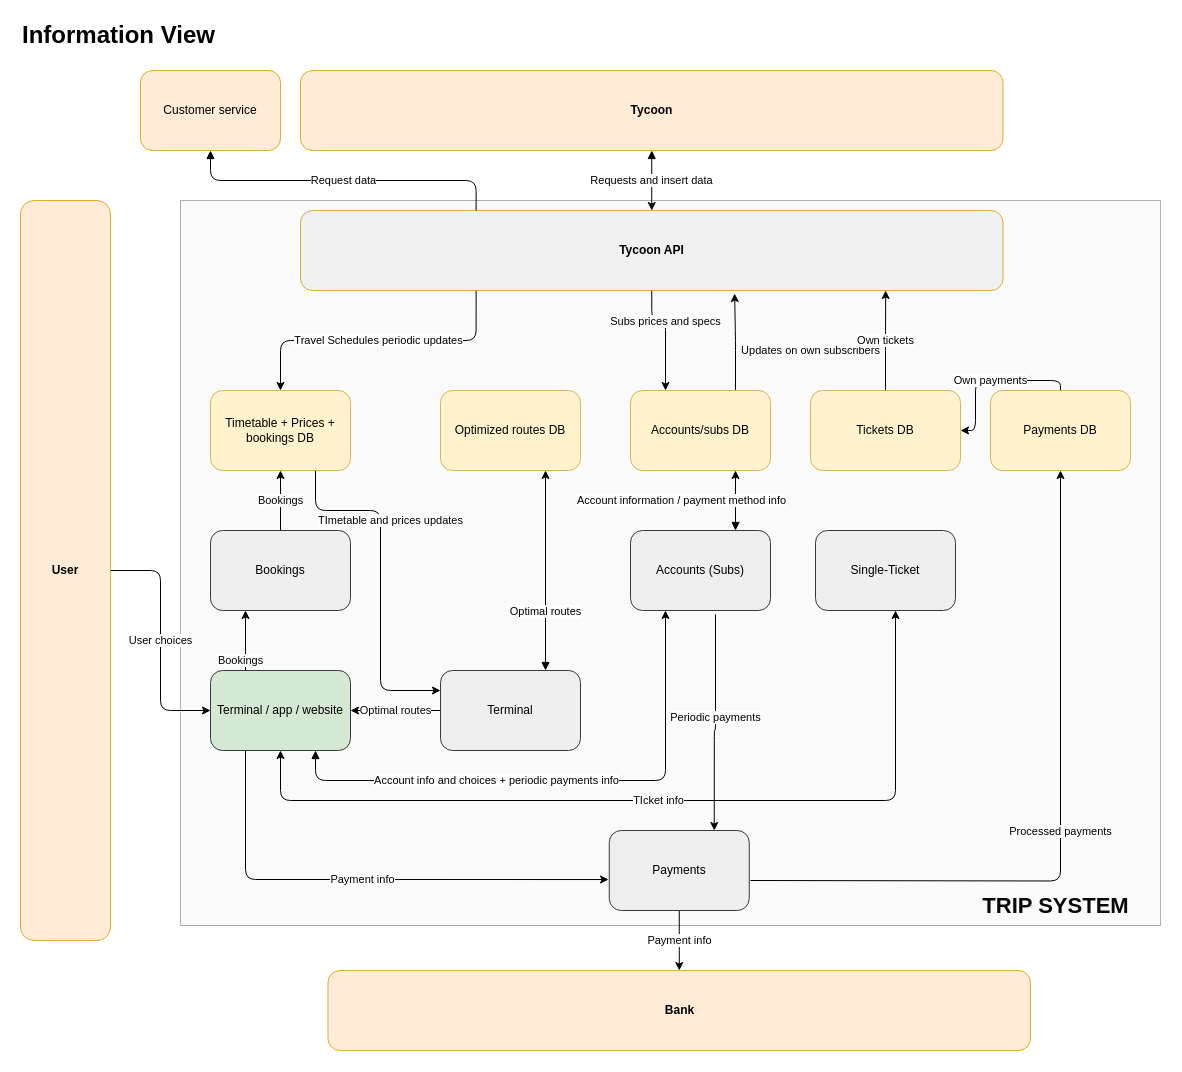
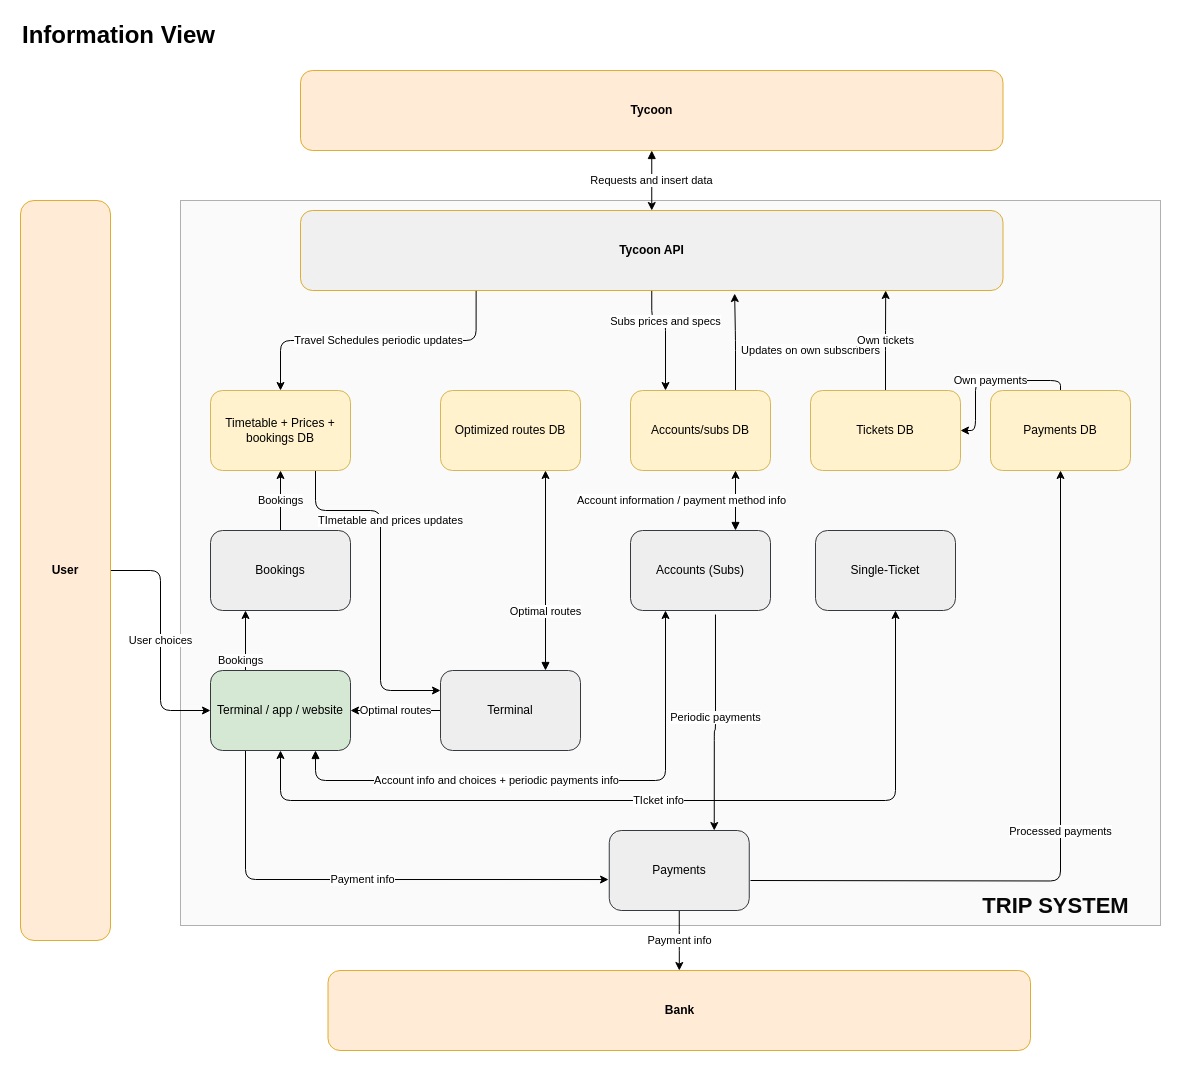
node "Customer service": removed
edge "Tycoon API" -> "Customer service": removed, label "Request data"
